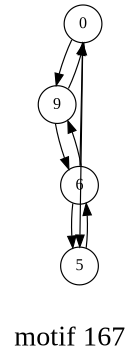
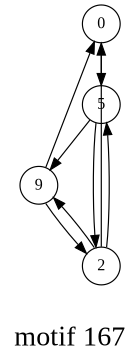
edge "0" -> "9": now "5" -> "9"
node "6": label "6" -> "2"
